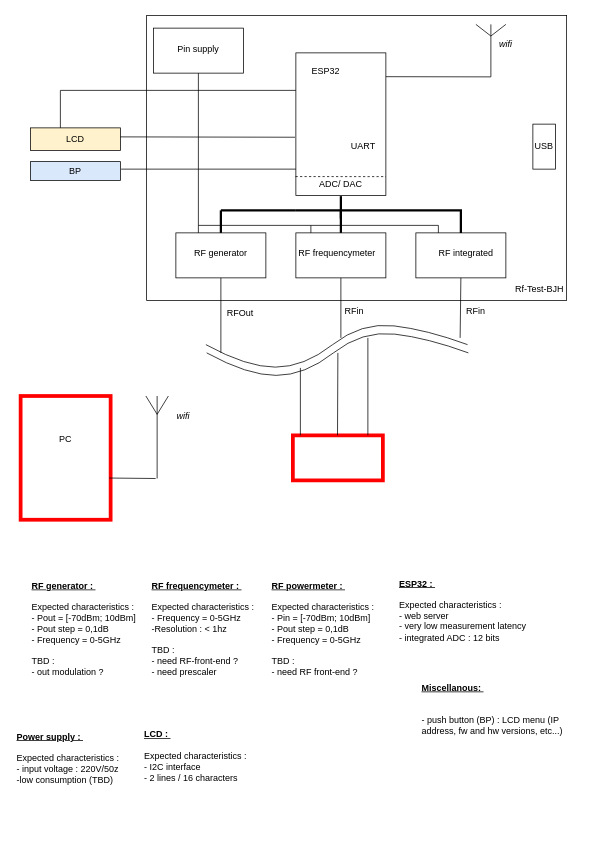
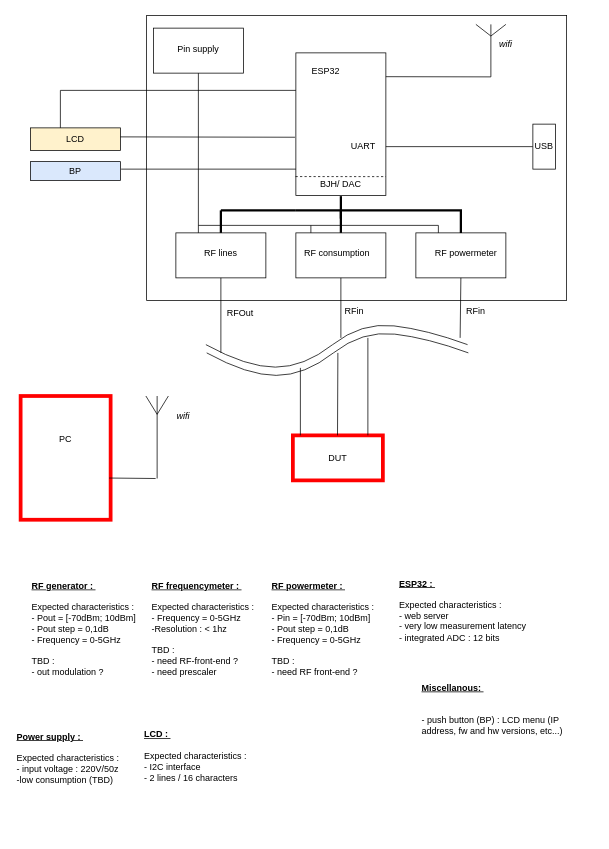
edge "UART" -- "USB": added
node "ADC/ DAC": label "ADC/ DAC" -> "BJH/ DAC"
node "RF generator": label "RF generator" -> "RF lines"
node "RF frequencymeter": label "RF frequencymeter" -> "RF consumption"
node "RF integrated": label "RF integrated" -> "RF powermeter"
node "Rf-Test-BJH": removed
node "DUT": added
